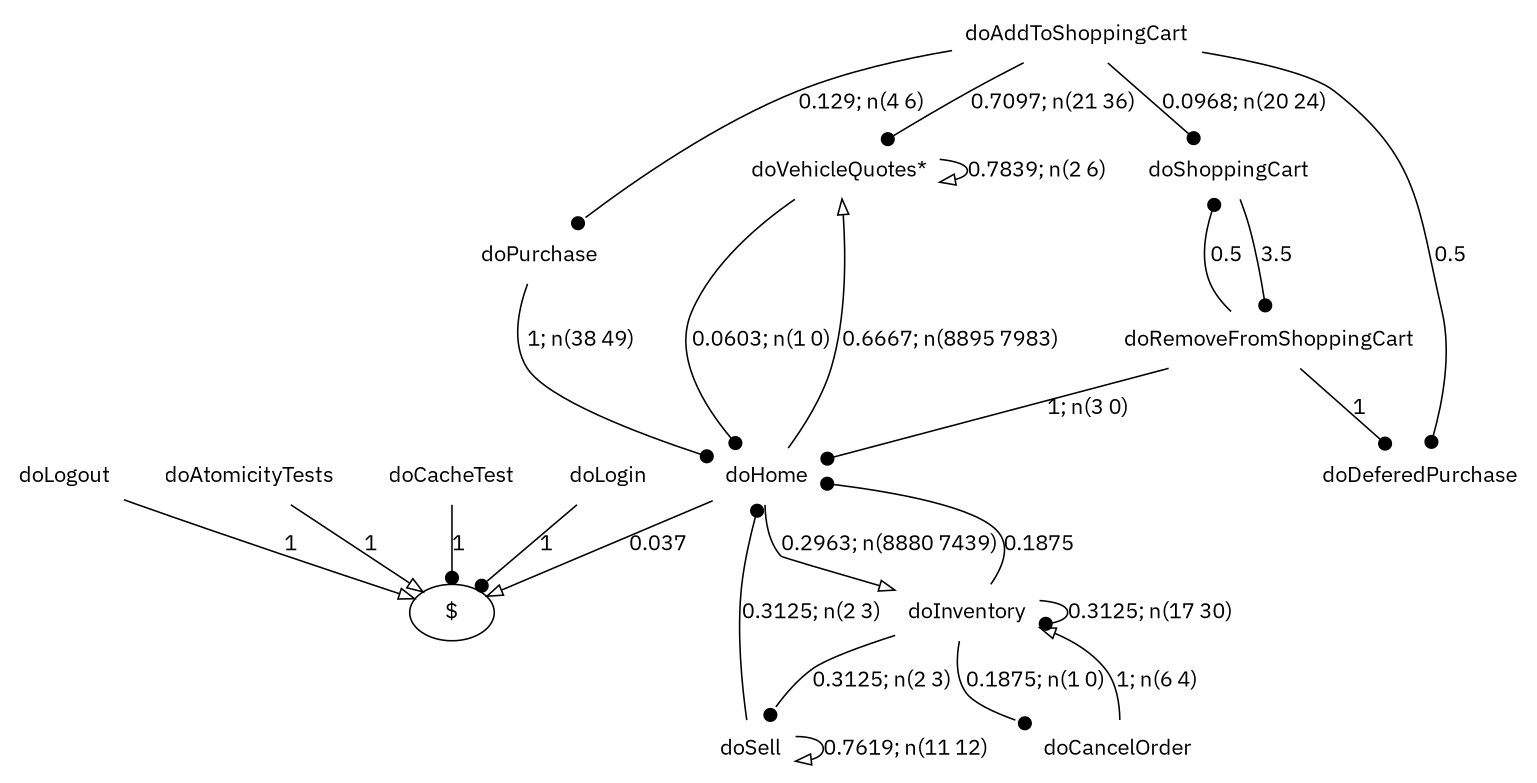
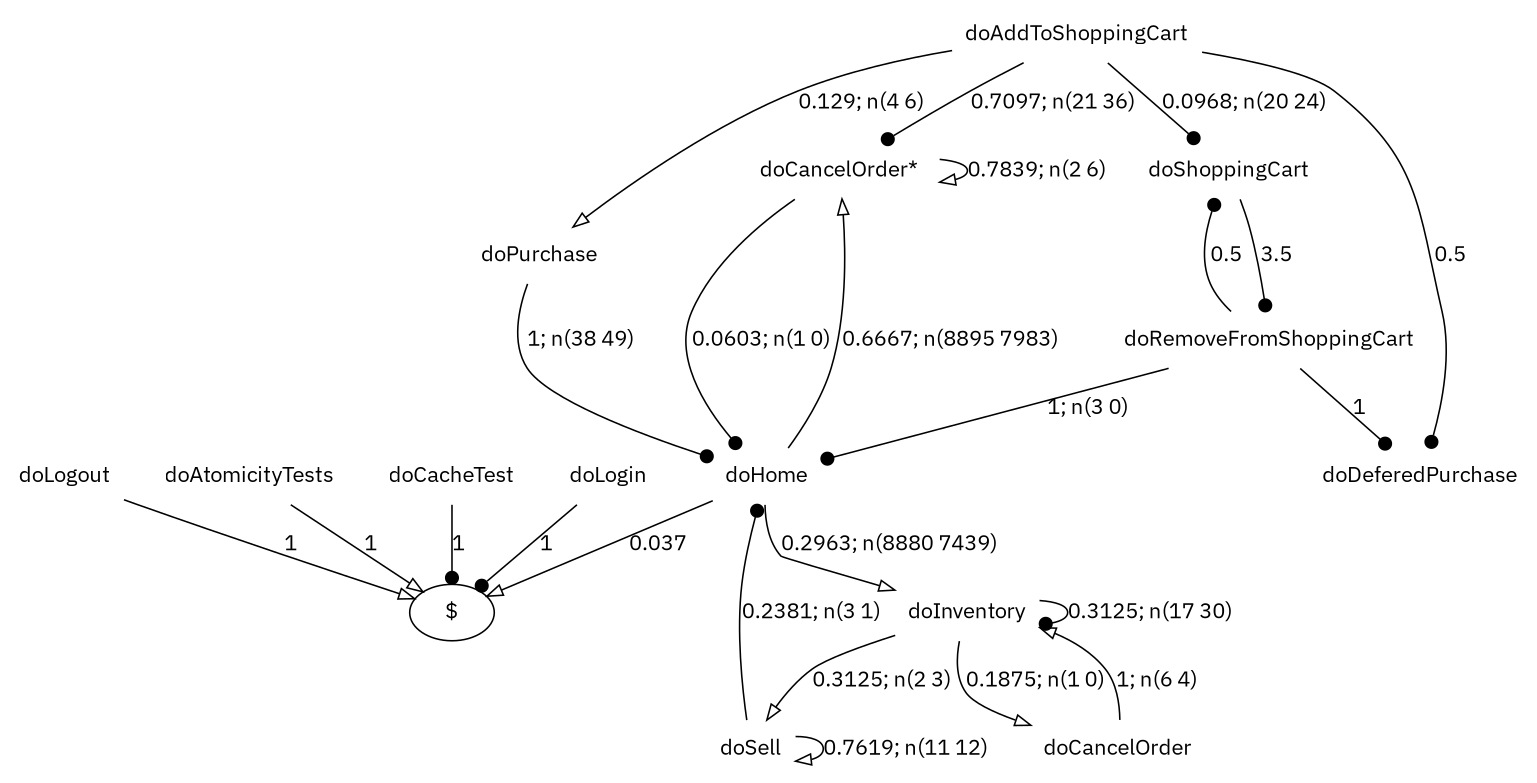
edge "doAddToShoppingCart" -> "doPurchase": arrowhead dot -> onormal
node "doVehicleQuotes*": label "doVehicleQuotes*" -> "doCancelOrder*"
edge "doInventory" -> "doHome": removed, label "0.1875"
edge "doSell" -> "doHome": label "0.3125; n(2 3)" -> "0.2381; n(3 1)"
edge "doInventory" -> "doSell": arrowhead dot -> onormal
edge "doInventory" -> "doCancelOrder": arrowhead dot -> onormal
